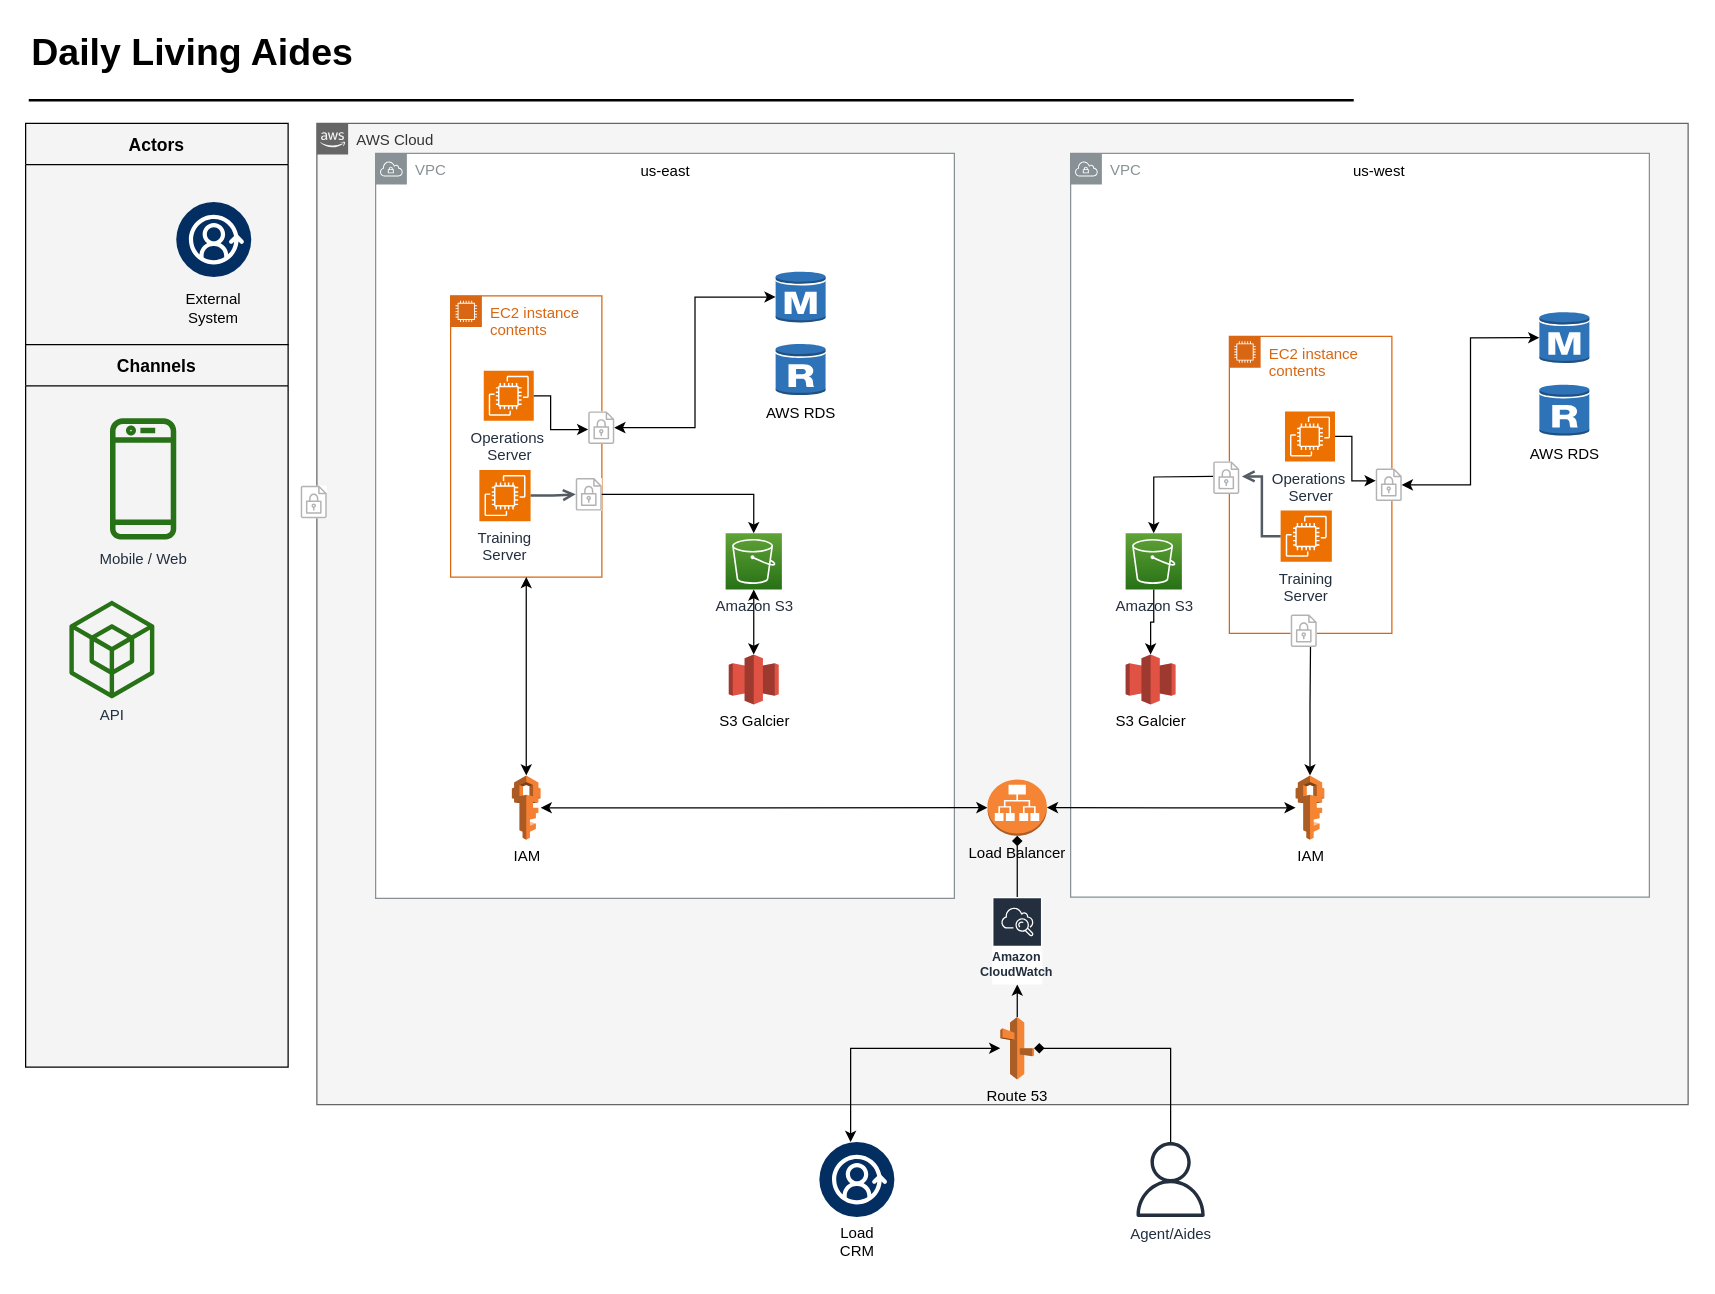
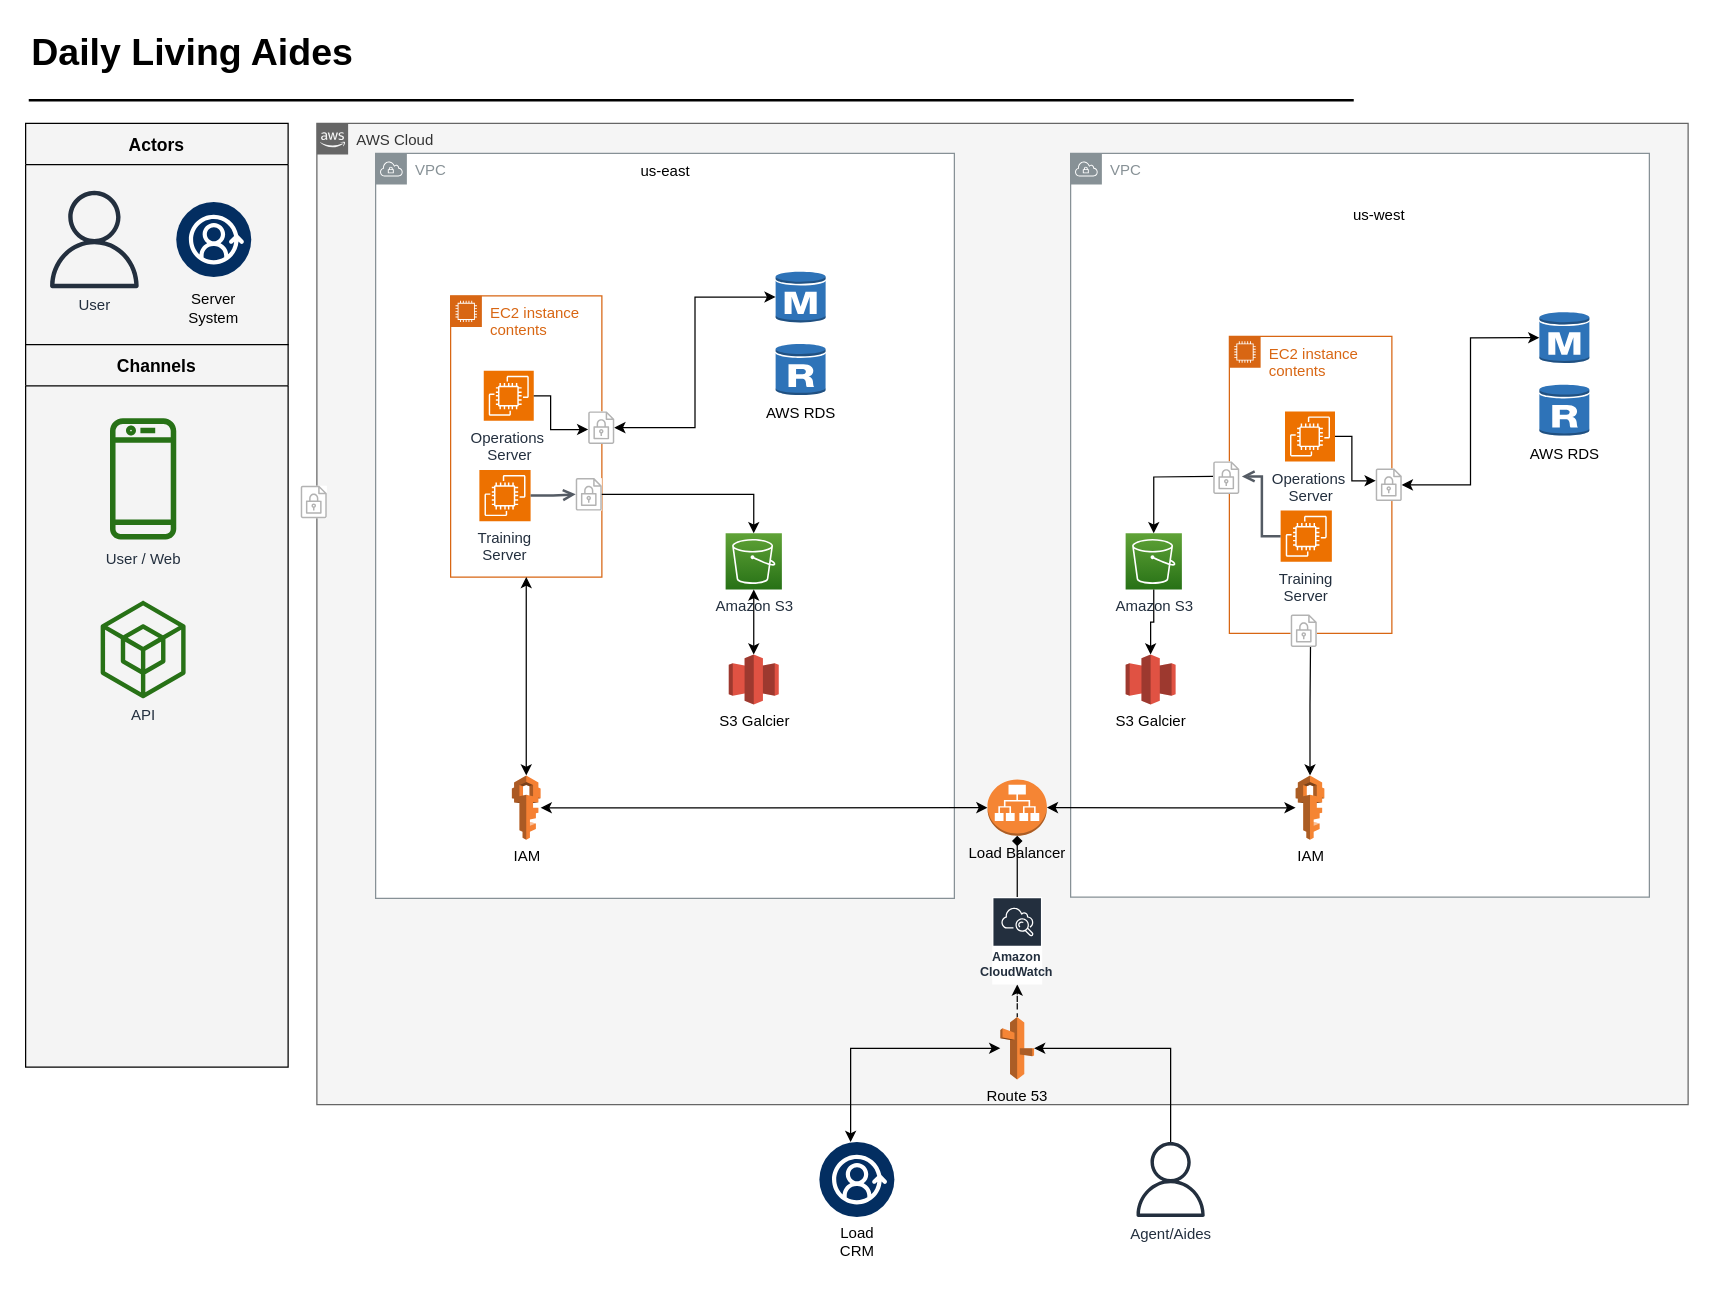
node "us-west": moved (1379, 172) -> (1379, 216)
node "User": added
node "External System": label "External System" -> "Server System"
node "Mobile / Web": label "Mobile / Web" -> "User / Web"
node "API": moved (112, 649) -> (143, 649)
edge "Route 53" -> "Amazon CloudWatch": style solid -> dashed
edge "Agent/Aides" -> "Route 53": arrowhead diamond -> classic
